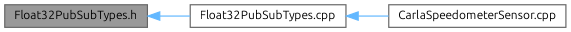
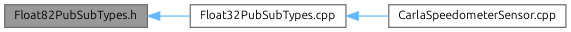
node "Float32PubSubTypes.h": label "Float32PubSubTypes.h" -> "Float82PubSubTypes.h"
